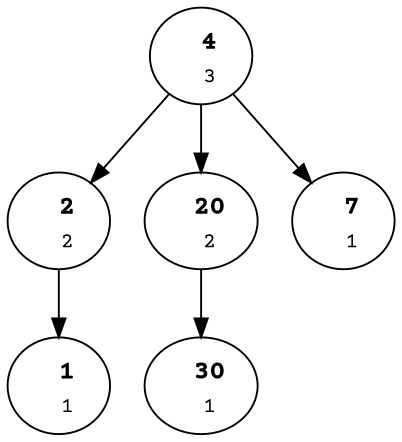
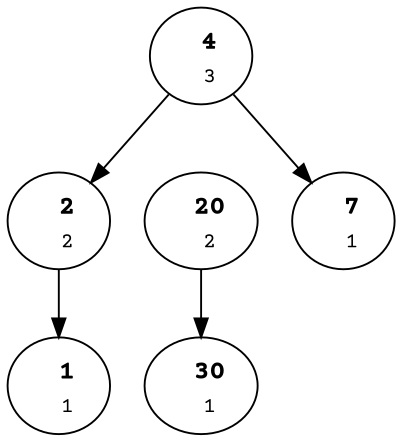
edge "4" -> "20": removed
